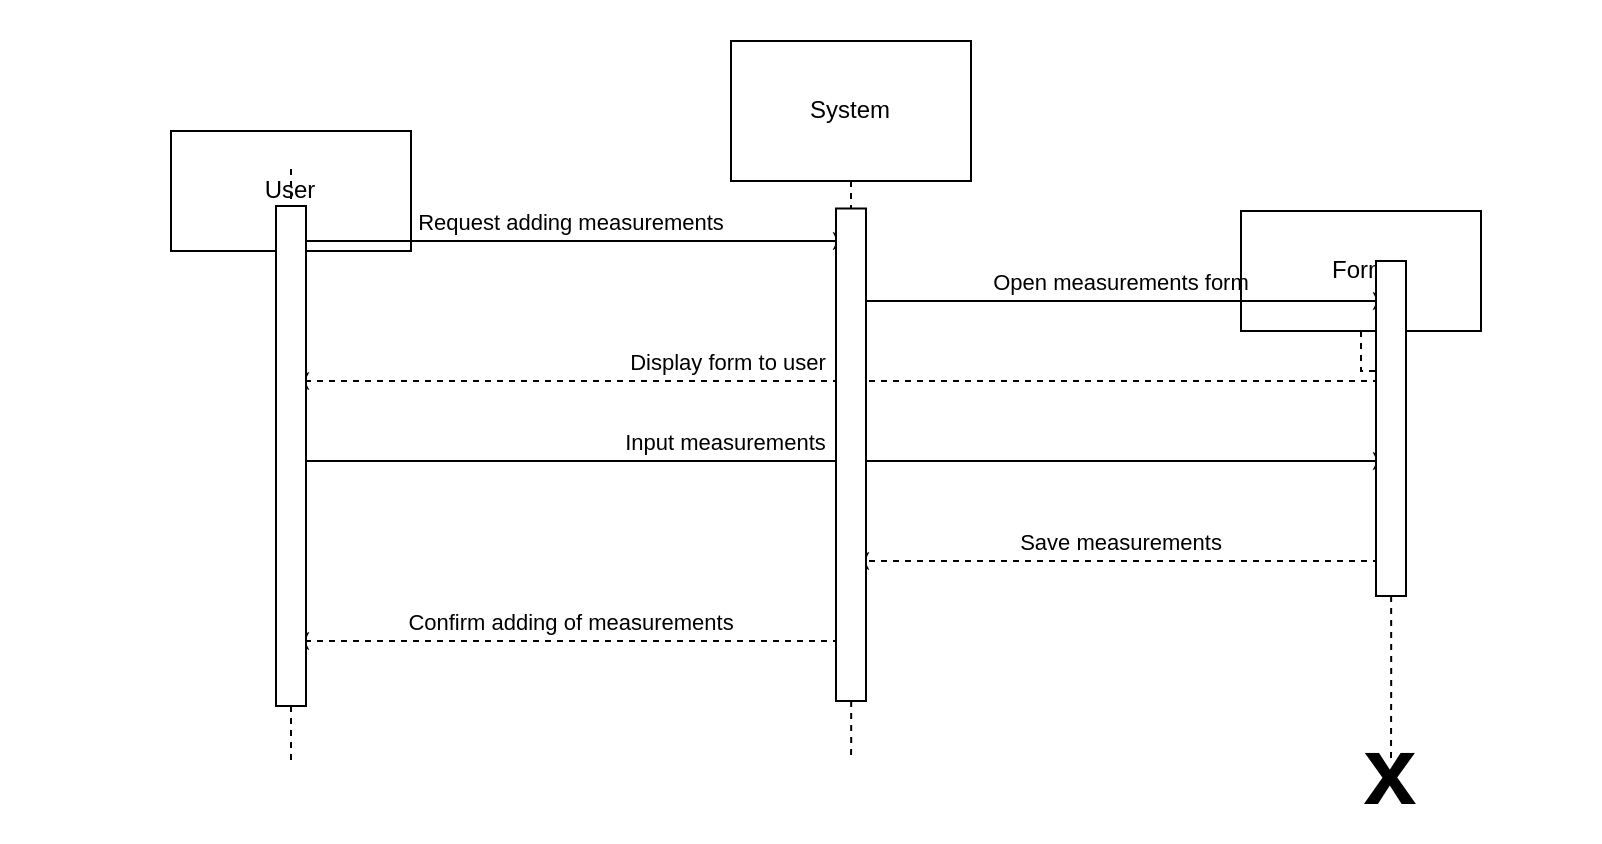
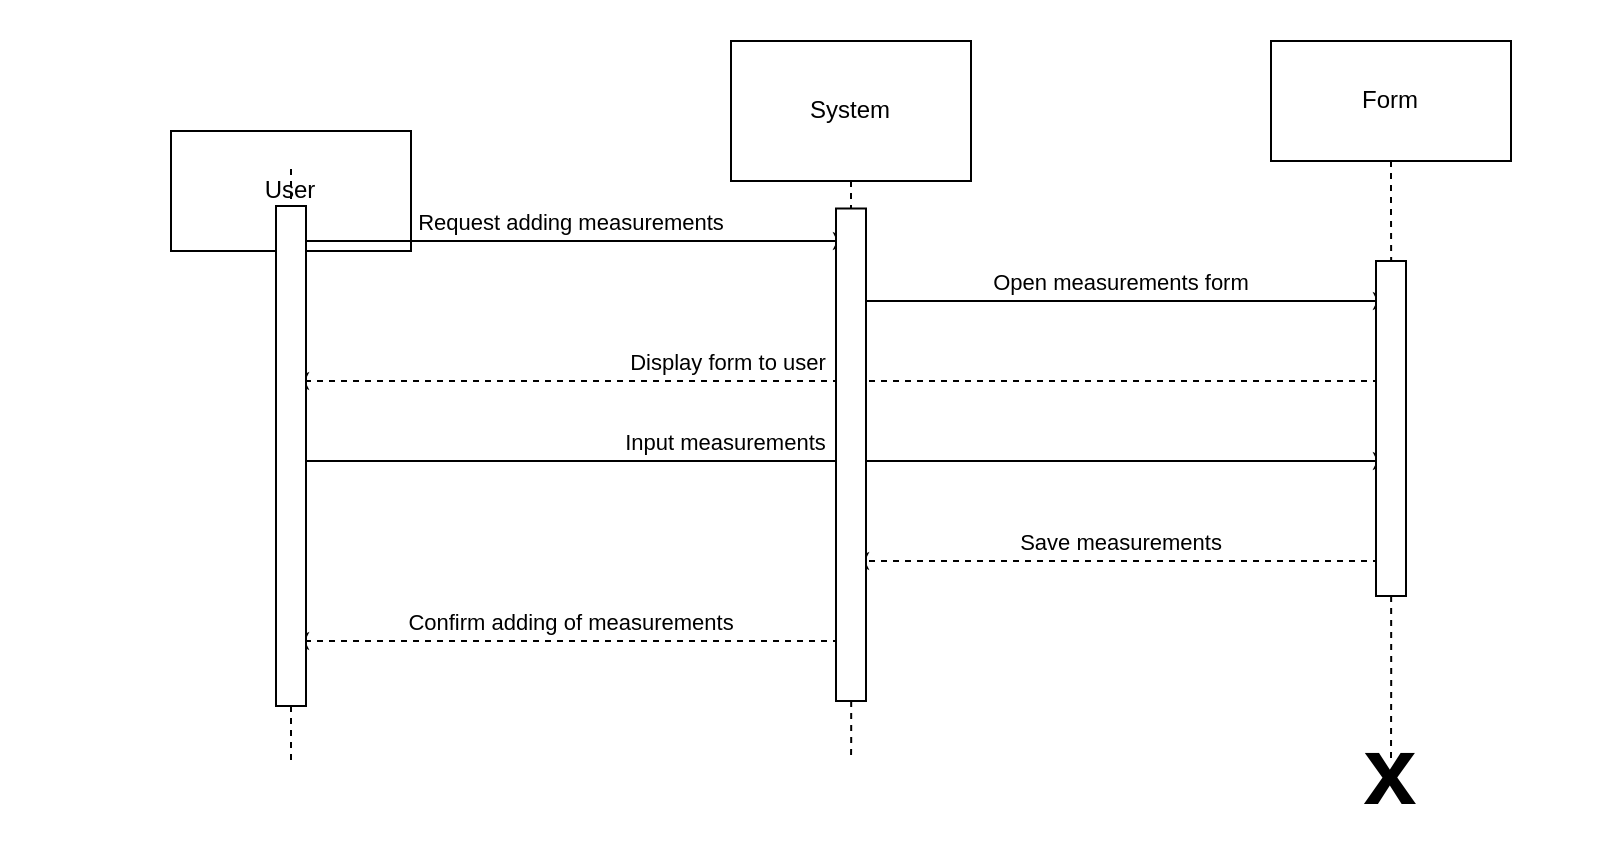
node "Form": moved (1361, 271) -> (1391, 101)
